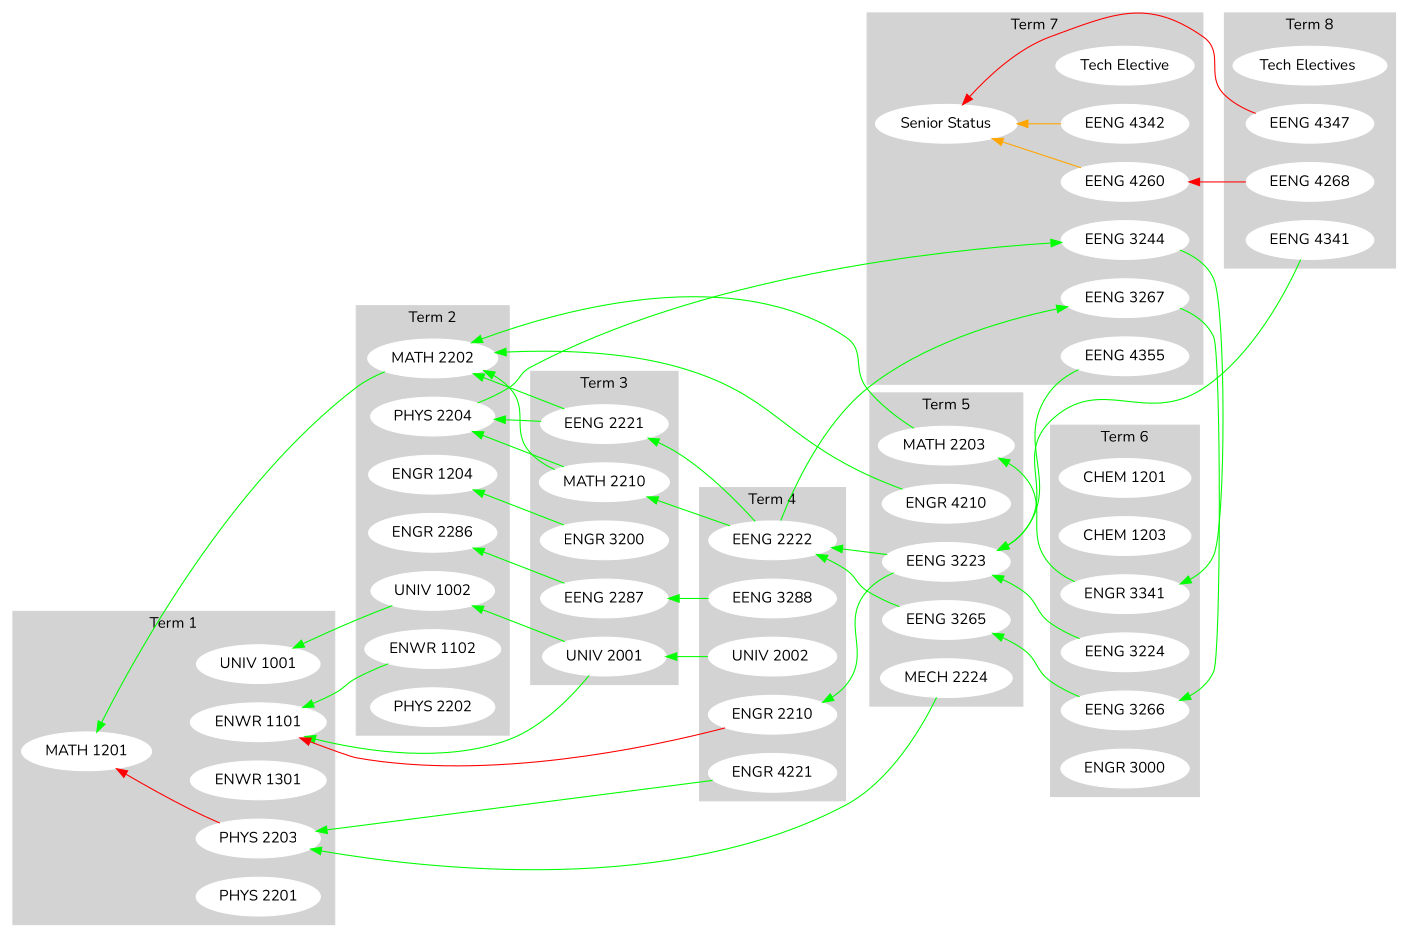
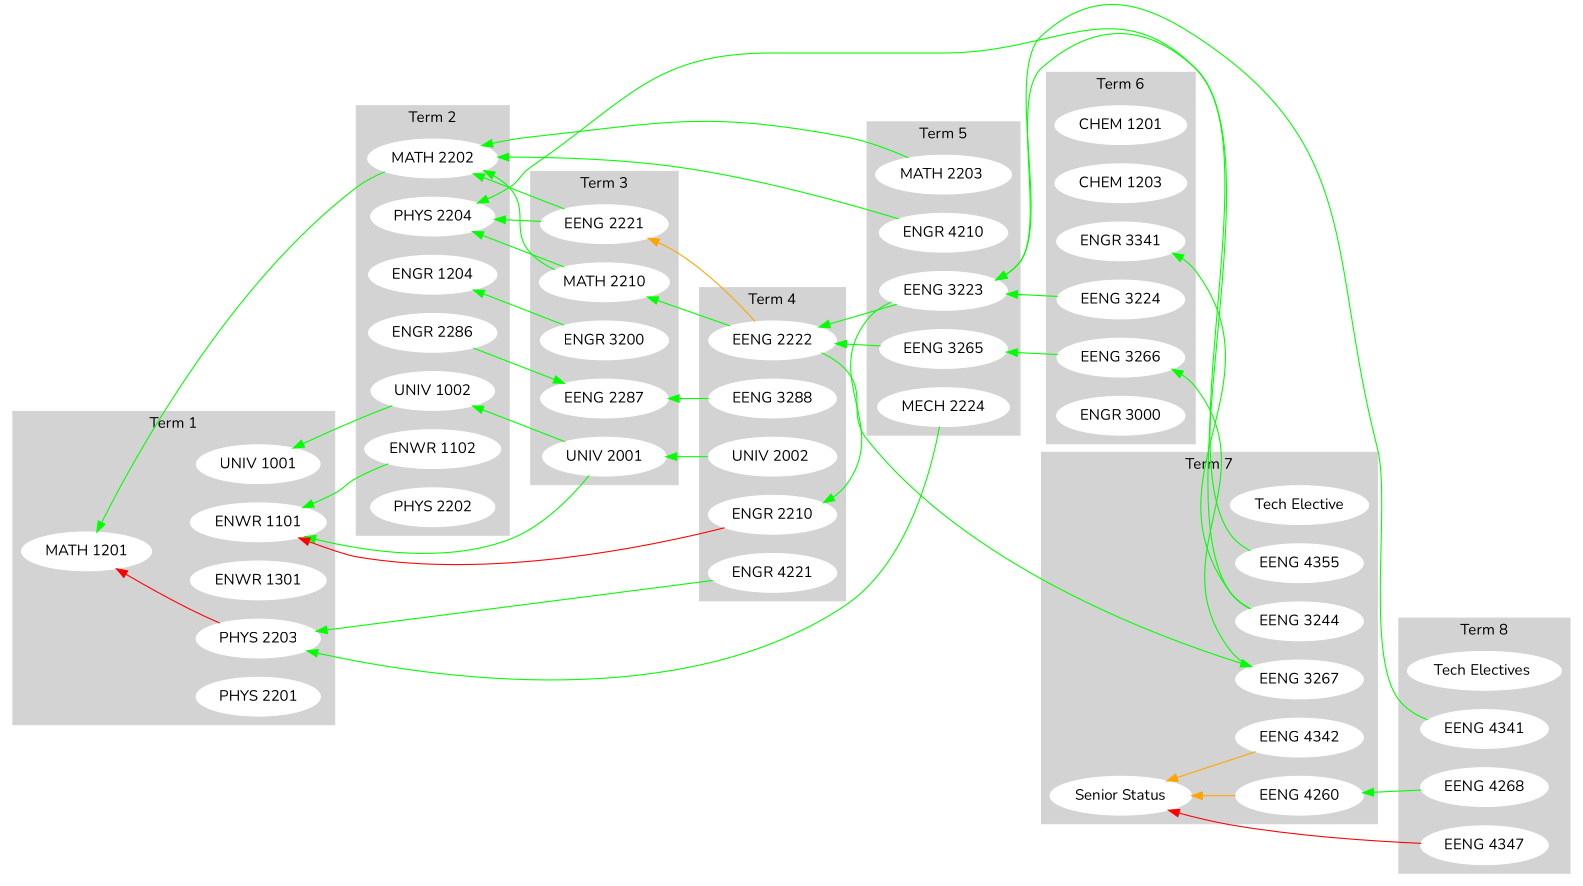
edge "EENG 4268" -> "EENG 4260": color red -> green
edge "PHYS 2204" -> "EENG 3244": reversed
edge "EENG 2222" -> "EENG 2221": color green -> orange
edge "ENGR 3341" -> "MATH 2203": removed
edge "EENG 2287" -> "ENGR 2286": reversed
